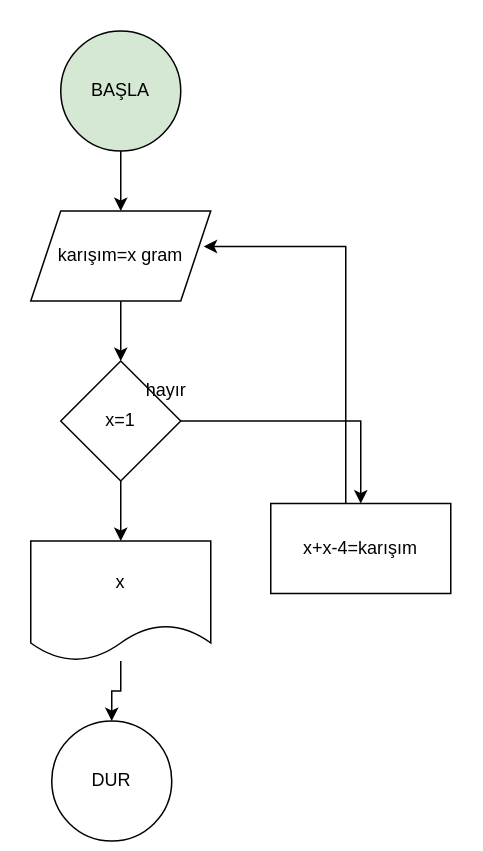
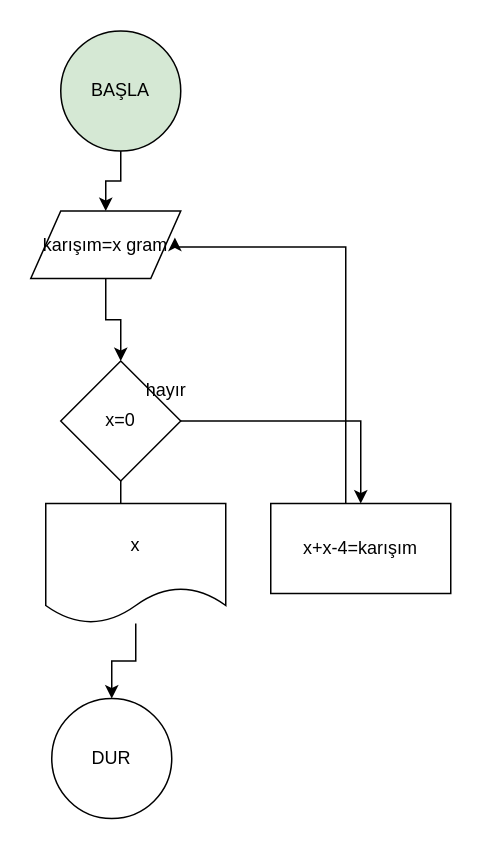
node "karışım=x gram": size 180x90 -> 150x68
node "x=1": label "x=1" -> "x=0"
node "x": moved (121, 601) -> (136, 563)
node "DUR": moved (112, 781) -> (112, 758)
